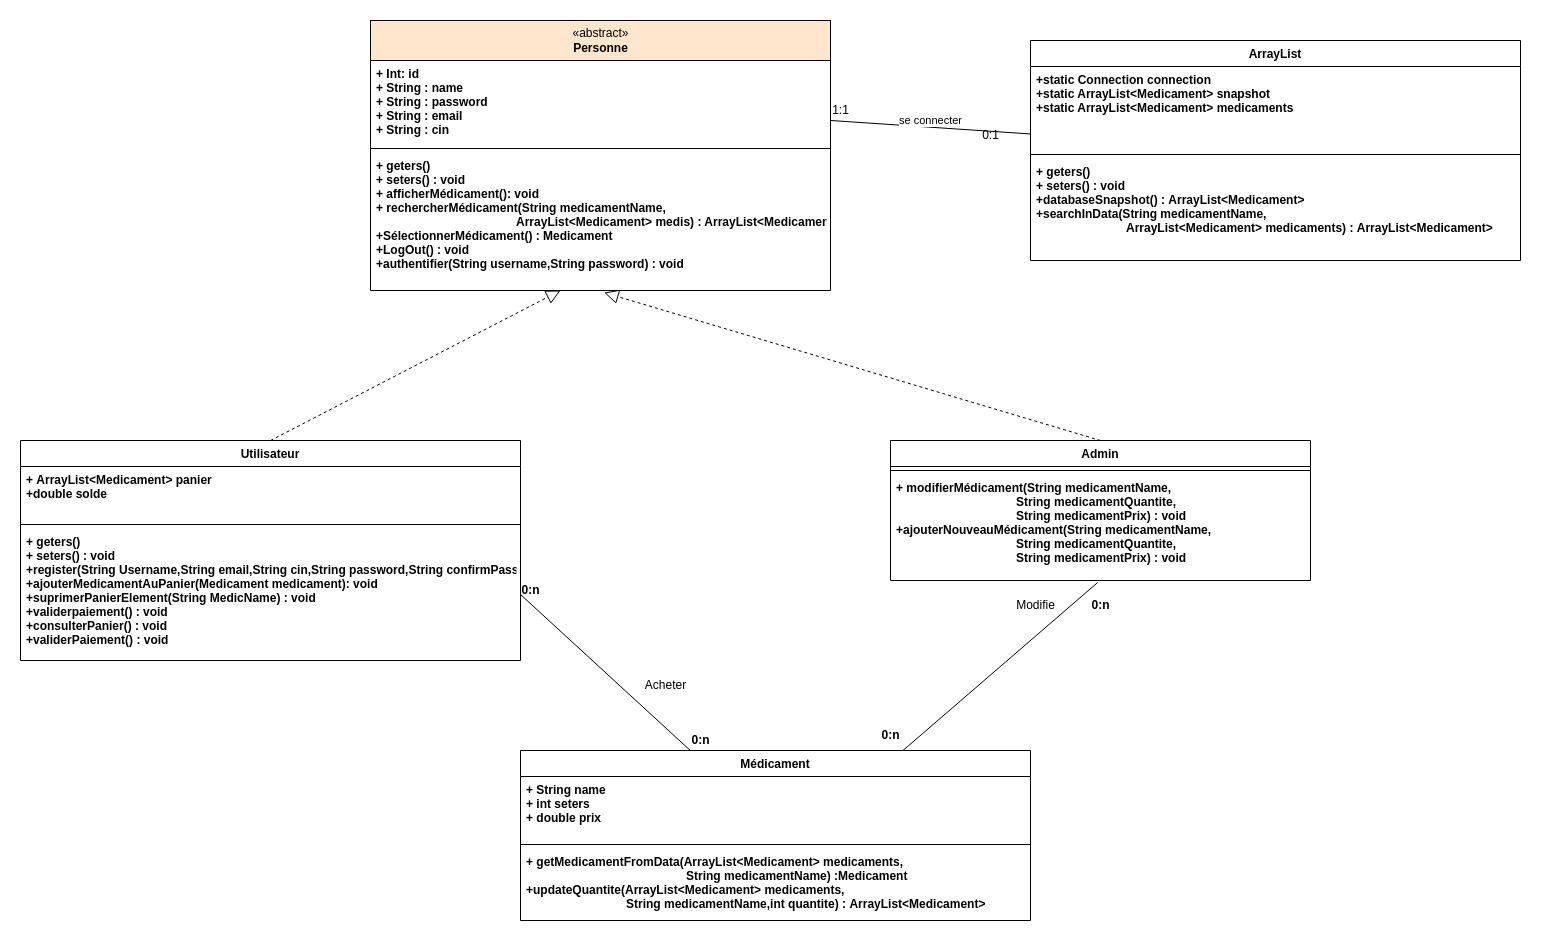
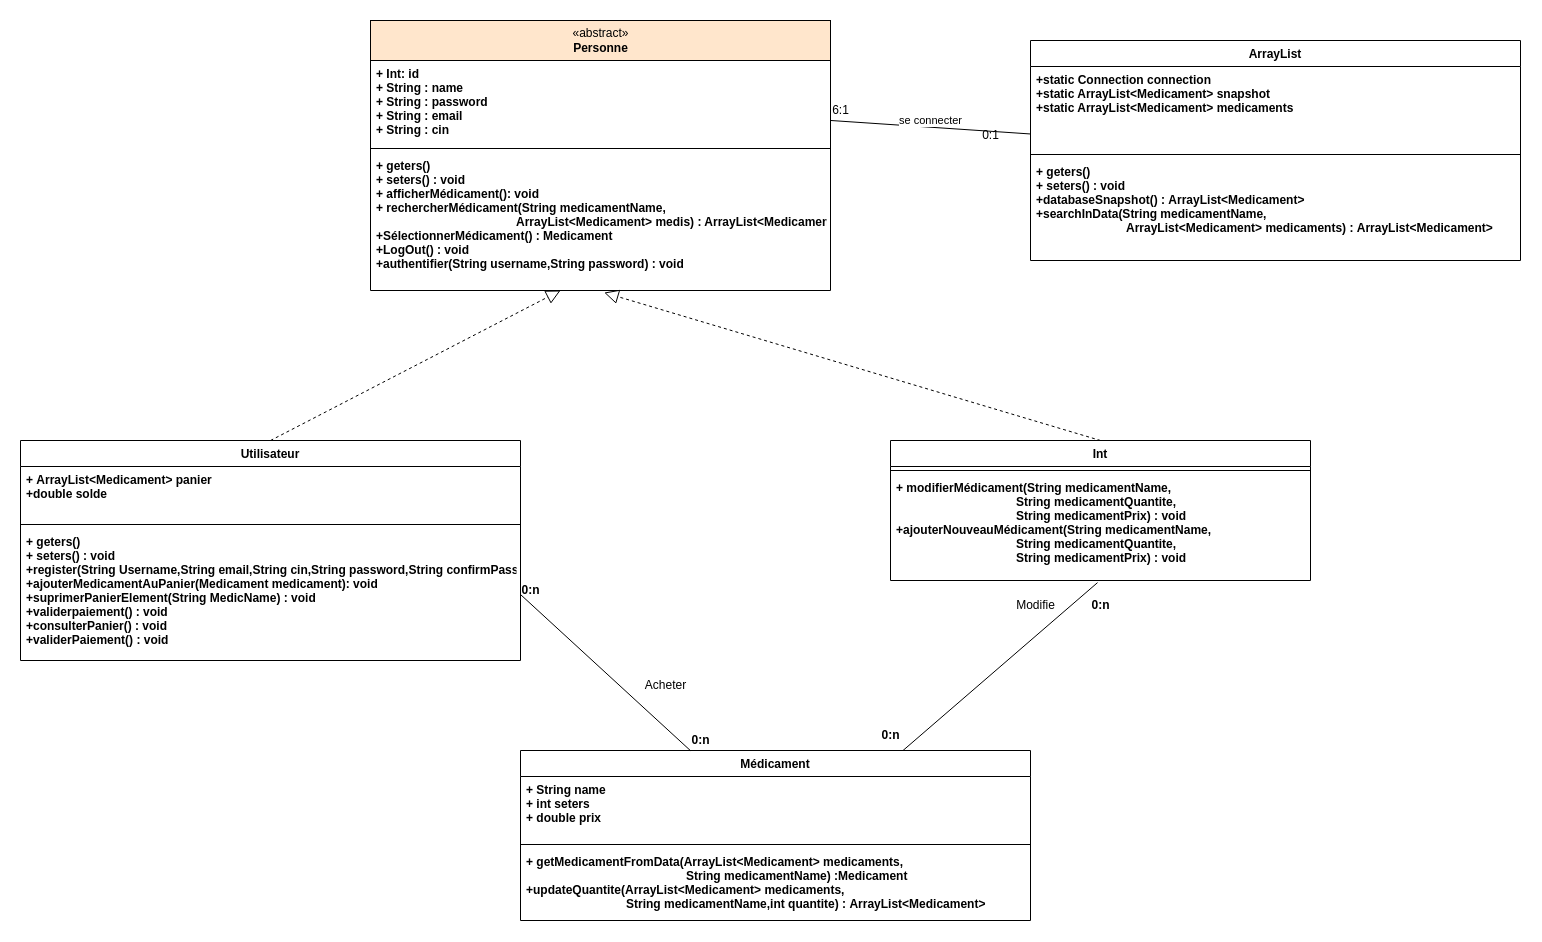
node "1:1": label "1:1" -> "6:1"
node "Admin": label "Admin" -> "Int"
